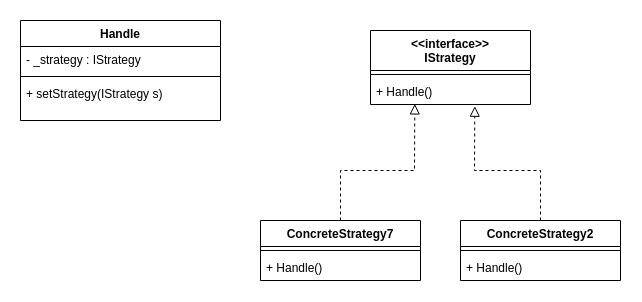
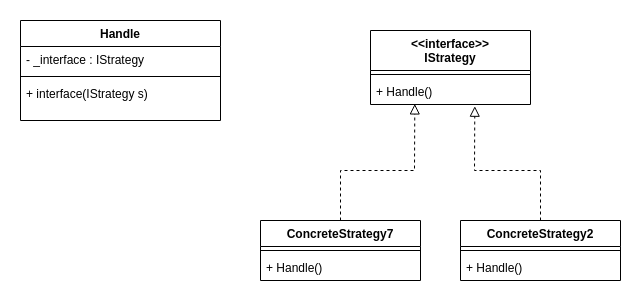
node "- _strategy : IStrategy": label "- _strategy : IStrategy" -> "- _interface : IStrategy"
node "+ setStrategy(IStrategy s)": label "+ setStrategy(IStrategy s)" -> "+ interface(IStrategy s)"
